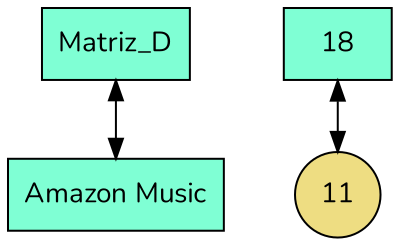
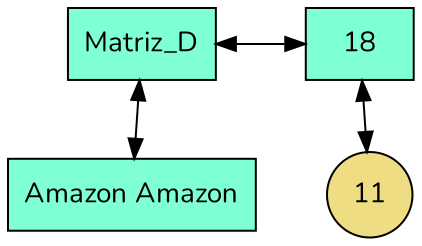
edge "Matriz_D" -- "18": added
node "Amazon Music": label "Amazon Music" -> "Amazon Amazon"
